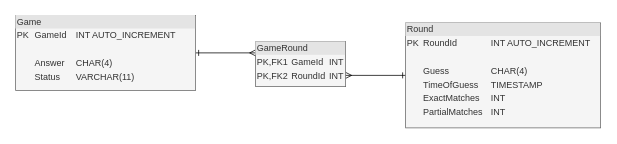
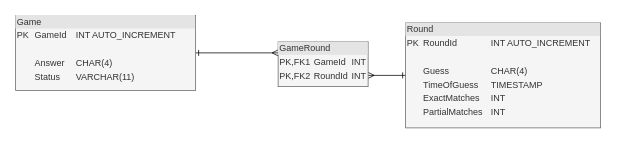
node "GameRound PK,FK1 GameId INT PK,FK2 RoundId INT": moved (300, 64) -> (323, 64)
